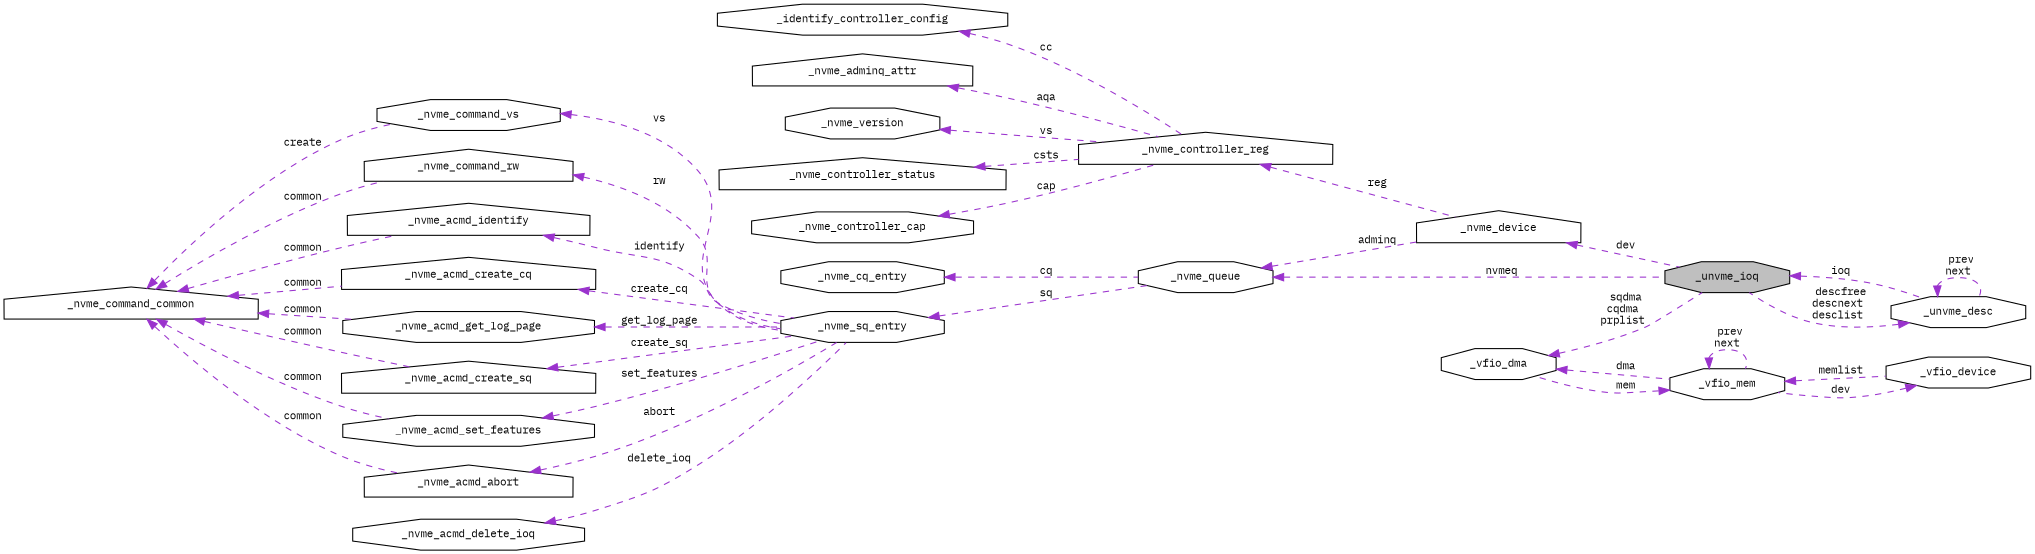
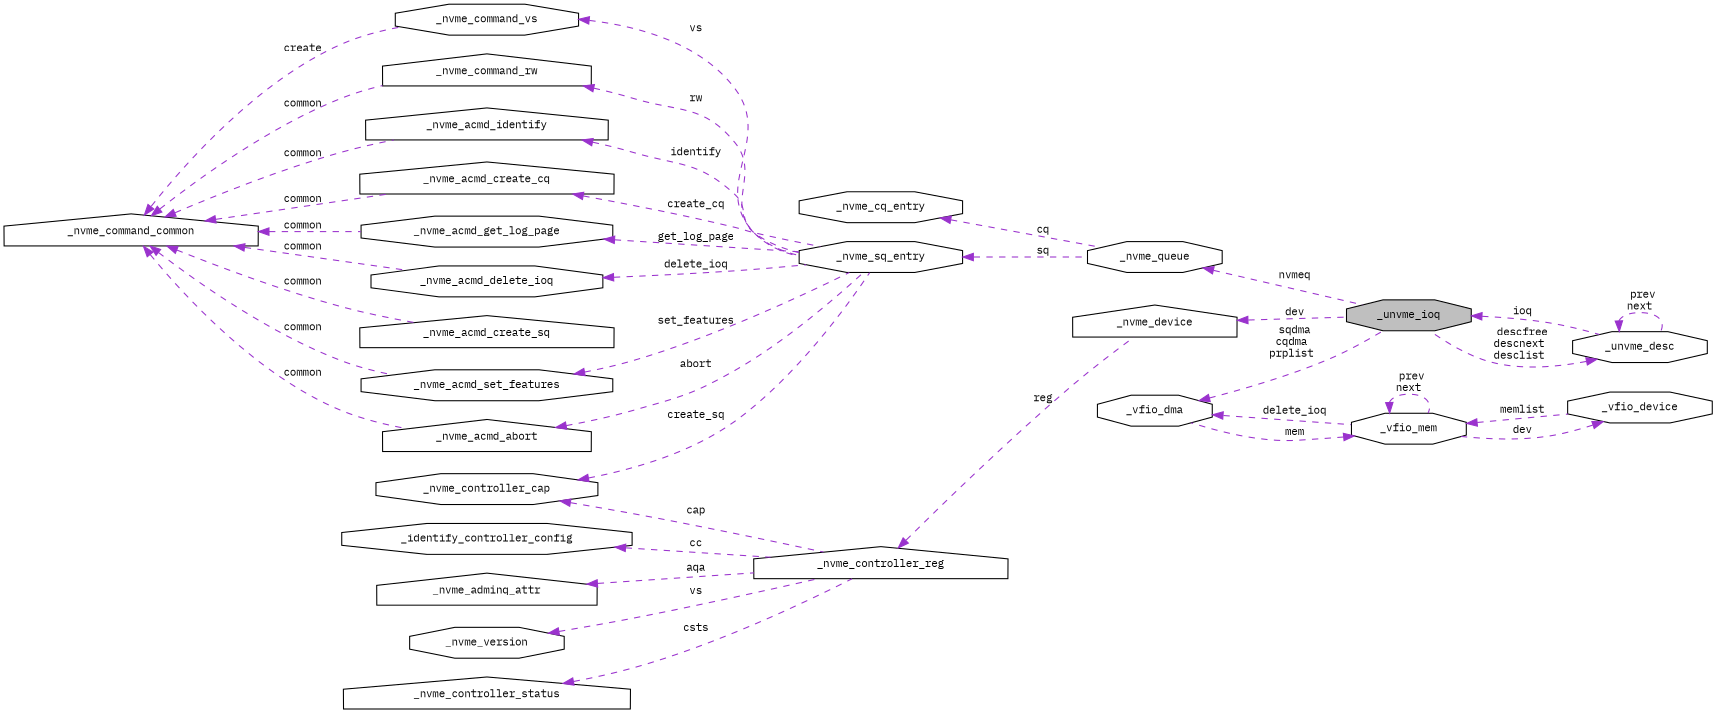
edge "_nvme_device" -> "_nvme_queue": removed, label "adminq"
edge "_nvme_acmd_delete_ioq" -> "_nvme_command_common": added, label "common"
edge "_nvme_sq_entry" -> "_nvme_acmd_create_sq": now "_nvme_sq_entry" -> "_nvme_controller_cap"
edge "_vfio_mem" -> "_vfio_dma": label " dma" -> " delete_ioq"
